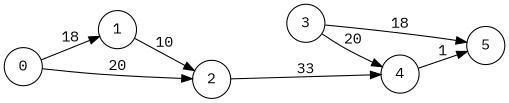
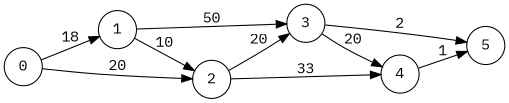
edge "3" -> "5": label "18" -> "2"
edge "1" -> "3": added, label "50"
edge "2" -> "3": added, label "20"
